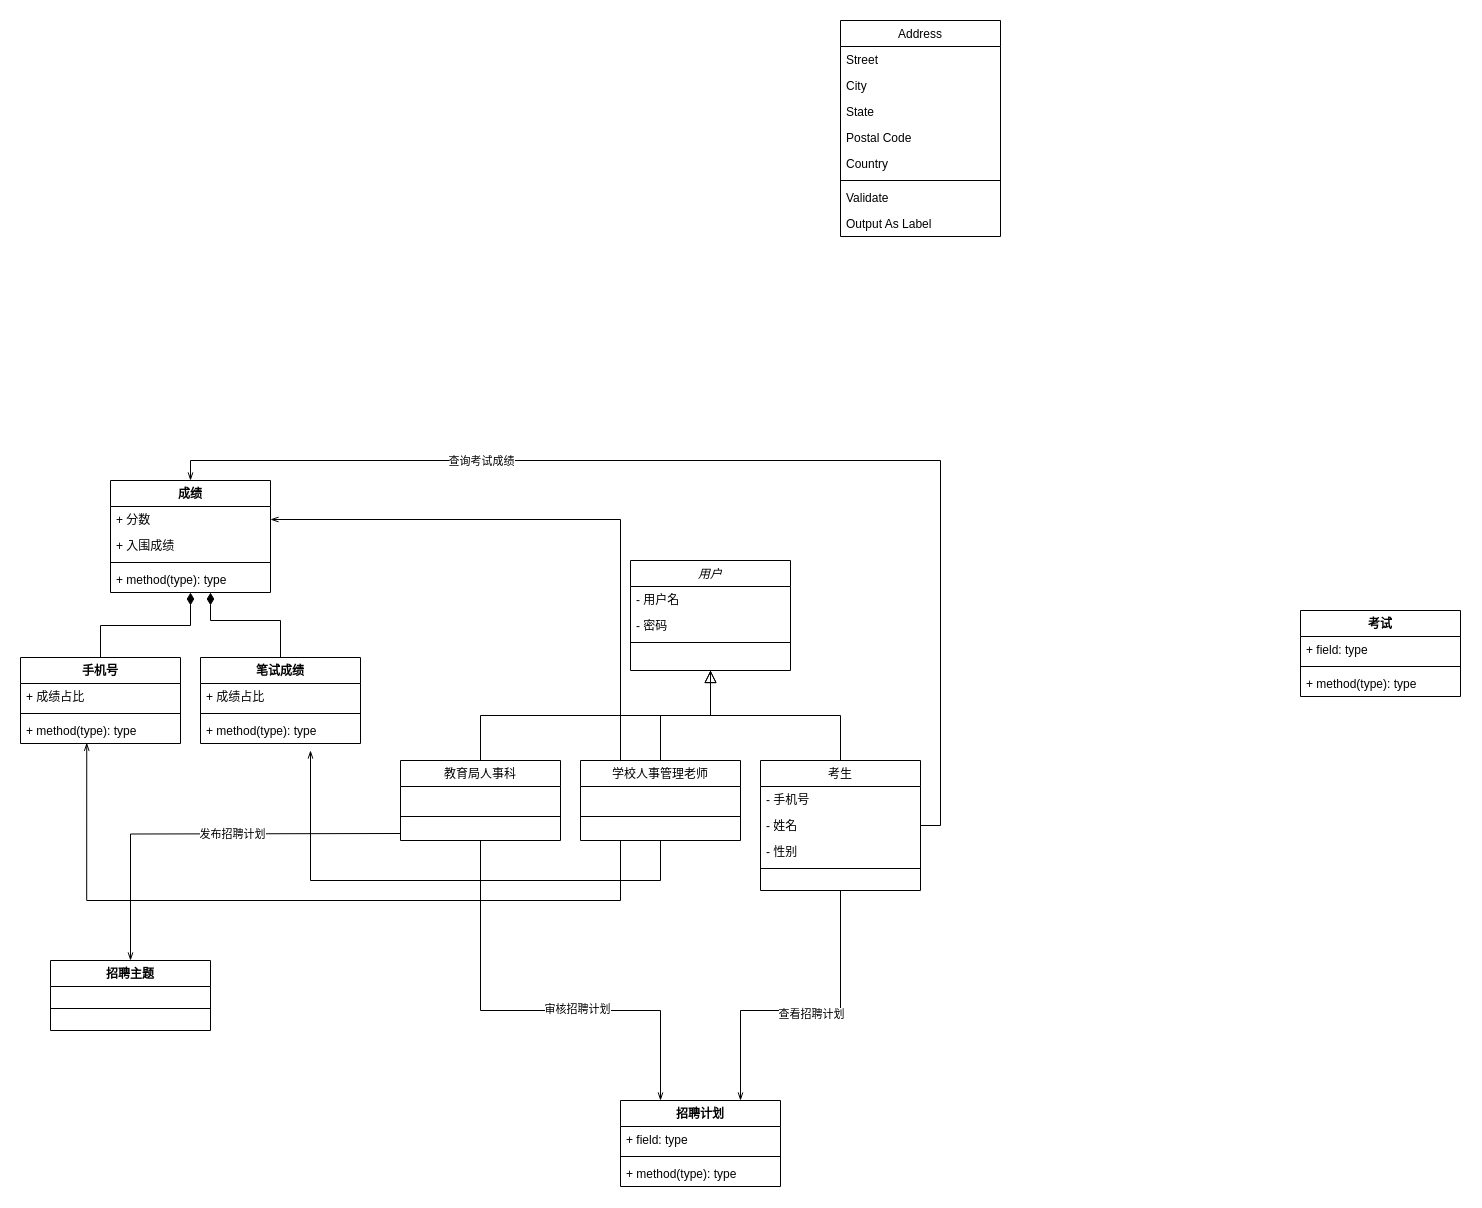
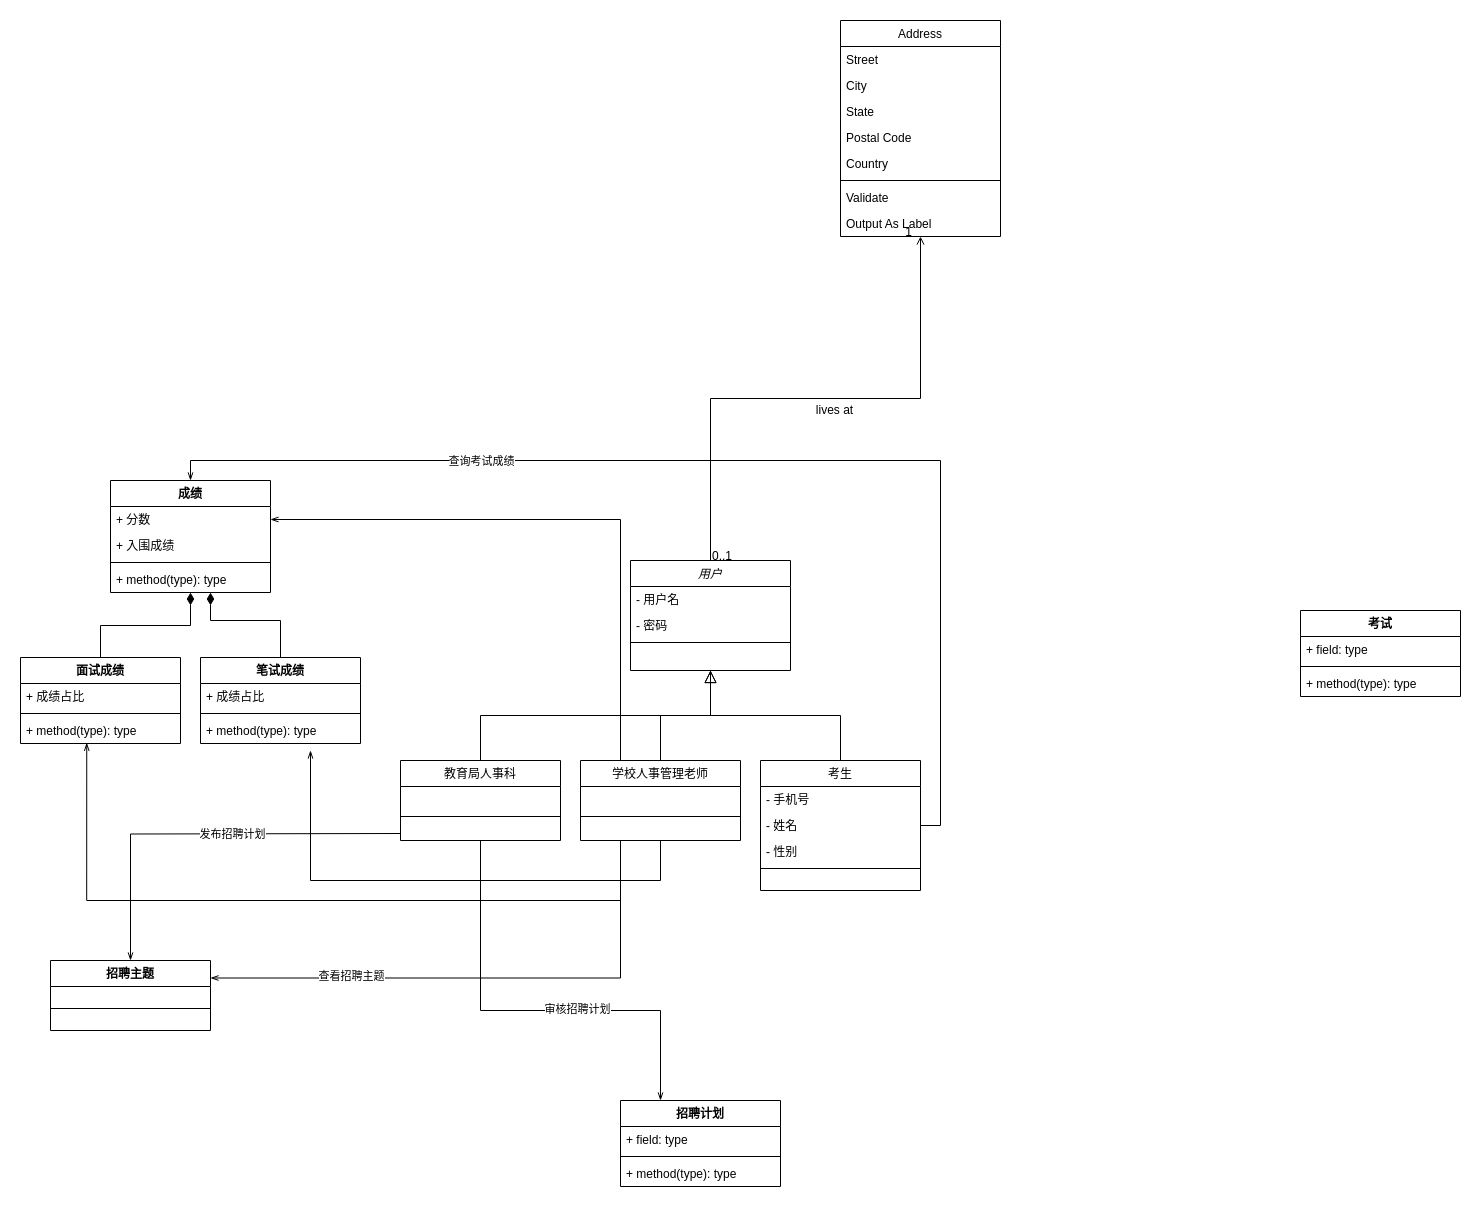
edge "用户" -> "Address": added, labels "0..1", "lives at", "1"
node "手机号": label "手机号" -> "面试成绩"
edge "学校人事管理老师" -> "招聘主题": added, label "查看招聘主题"
edge "考生" -> "招聘计划": removed, label "查看招聘计划"
